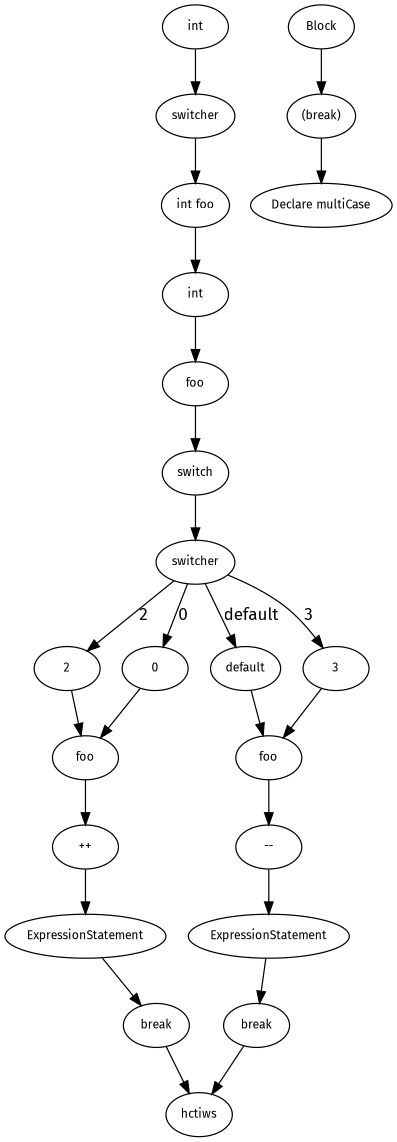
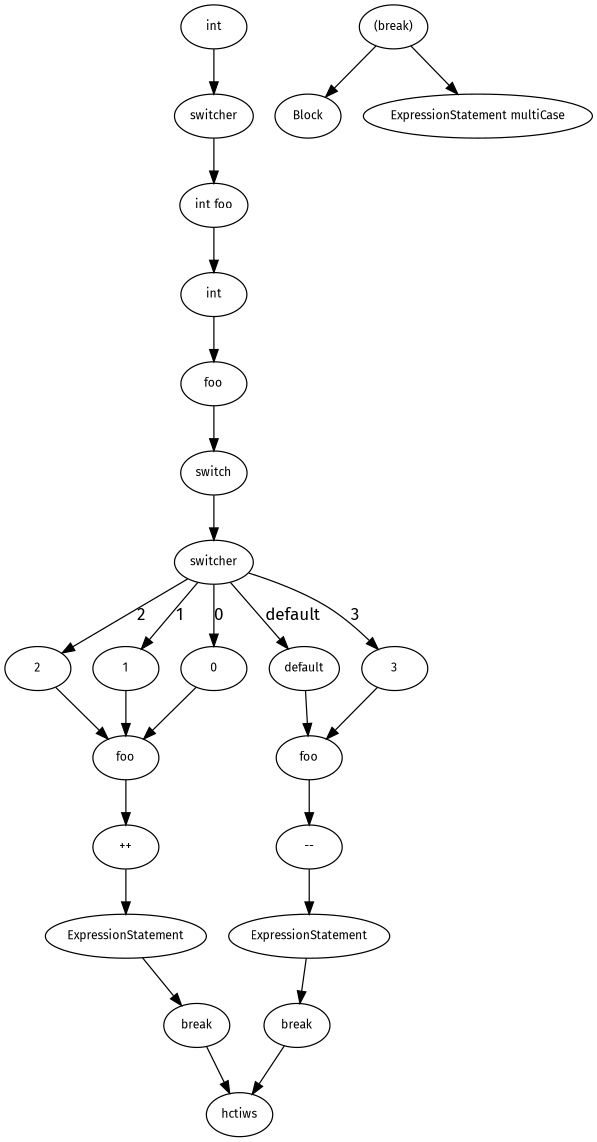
edge "Block" -> "(break)": reversed
node "Declare multiCase": label "Declare multiCase" -> "ExpressionStatement multiCase"
node "1": added
